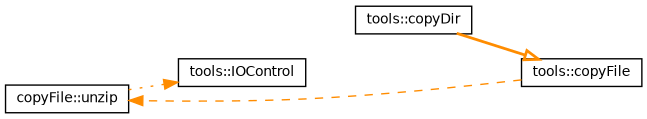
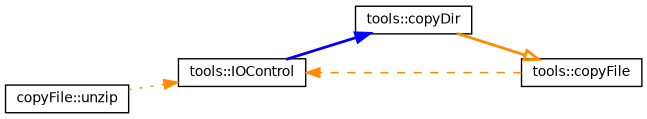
edge "tools::IOControl" -> "tools::copyDir": added
edge "tools::copyFile" -> "copyFile::unzip": now "tools::copyFile" -> "tools::IOControl"
